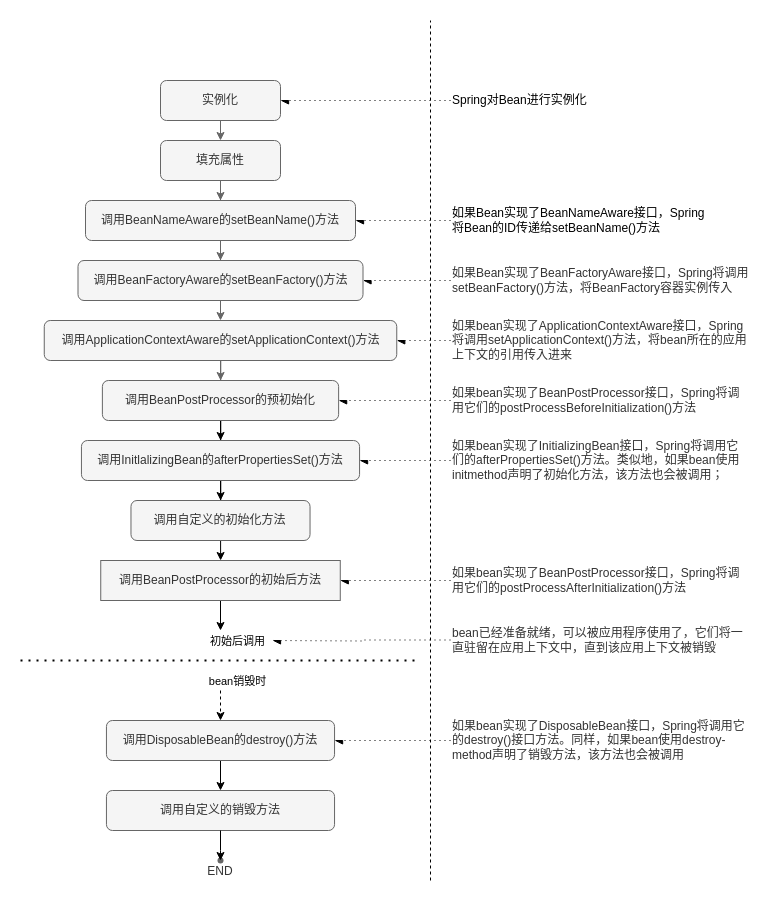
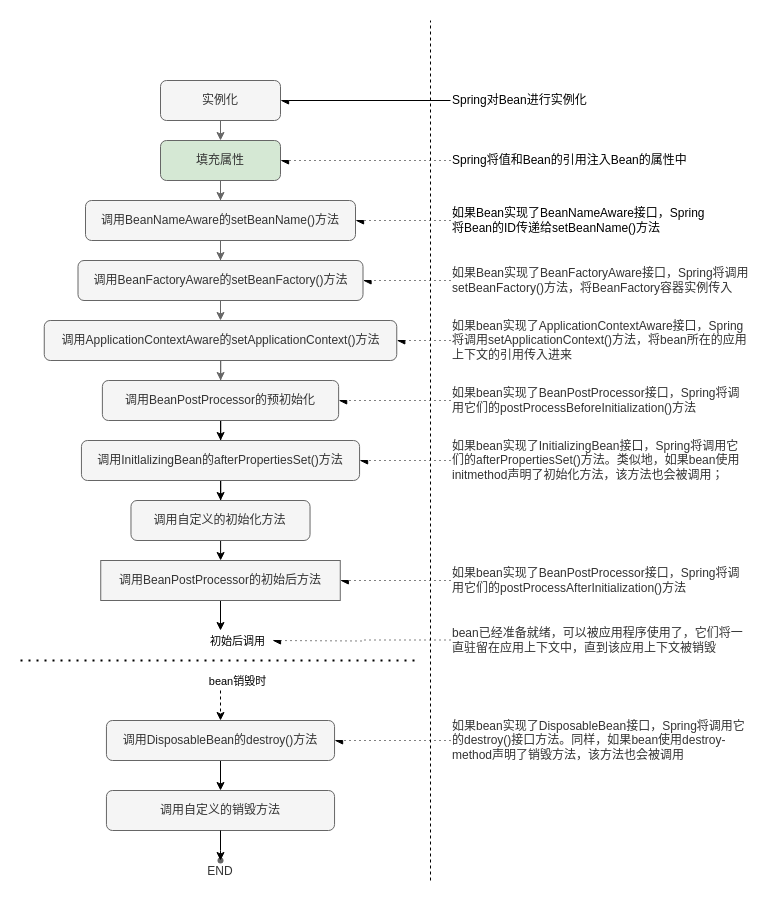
edge "Spring对Bean进行实例化" -> "实例化": style dashed -> solid
node "填充属性": fillcolor #f5f5f5 -> #d5e8d4
edge "Spring将值和Bean的引用注入Bean的属性中" -> "填充属性": added
node "Spring将值和Bean的引用注入Bean的属性中": added
